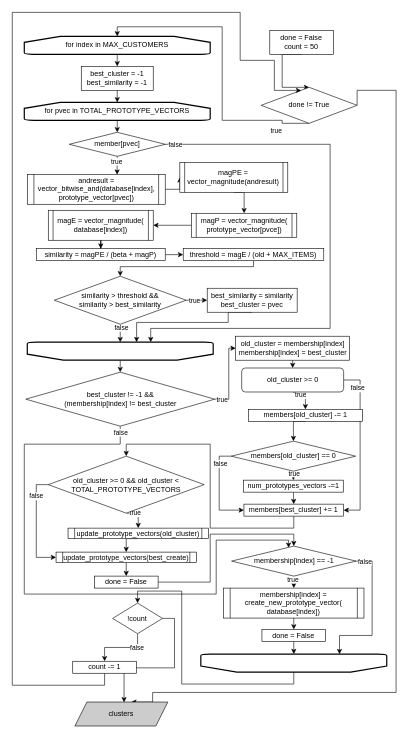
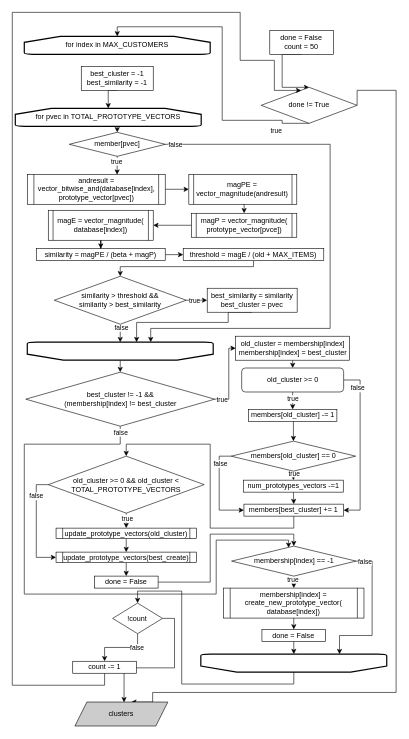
edge "for index in MAX_CUSTOMERS" -> "best_cluster = -1 best_similarity = -1": removed
node "for pvec in TOTAL_PROTOTYPE_VECTORS": moved (117, 111) -> (108, 117)
node "magPE = vector_magnitude(andresult)": moved (234, 177) -> (243, 189)
node "members[old_cluster] -= 1": size 114x12 -> 89x12
node "update_prototype_vectors(old_cluster)": moved (138, 534) -> (126, 534)
